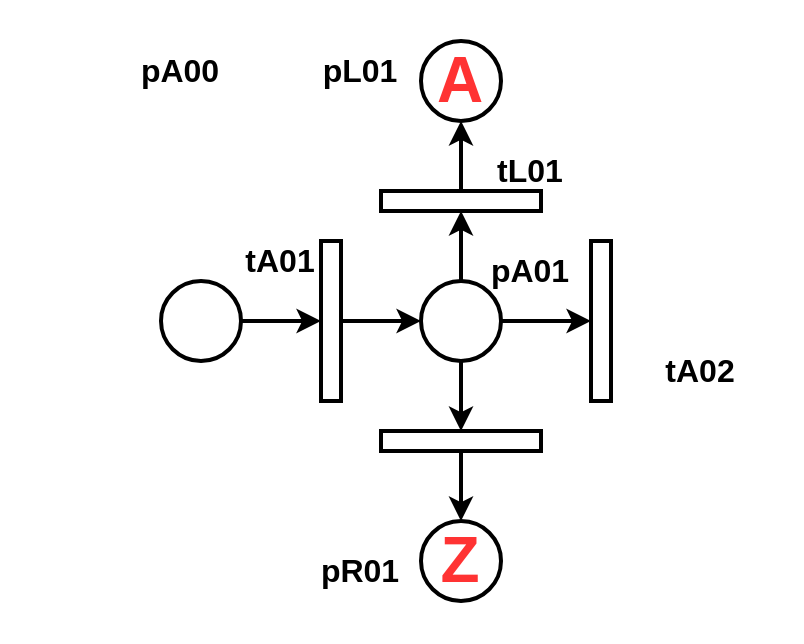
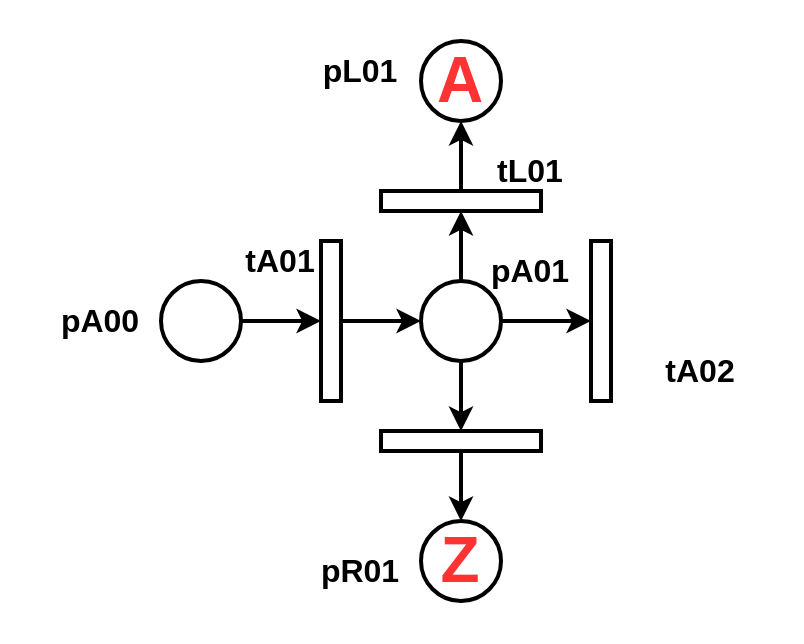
node "pA00": moved (181, 71) -> (101, 321)
